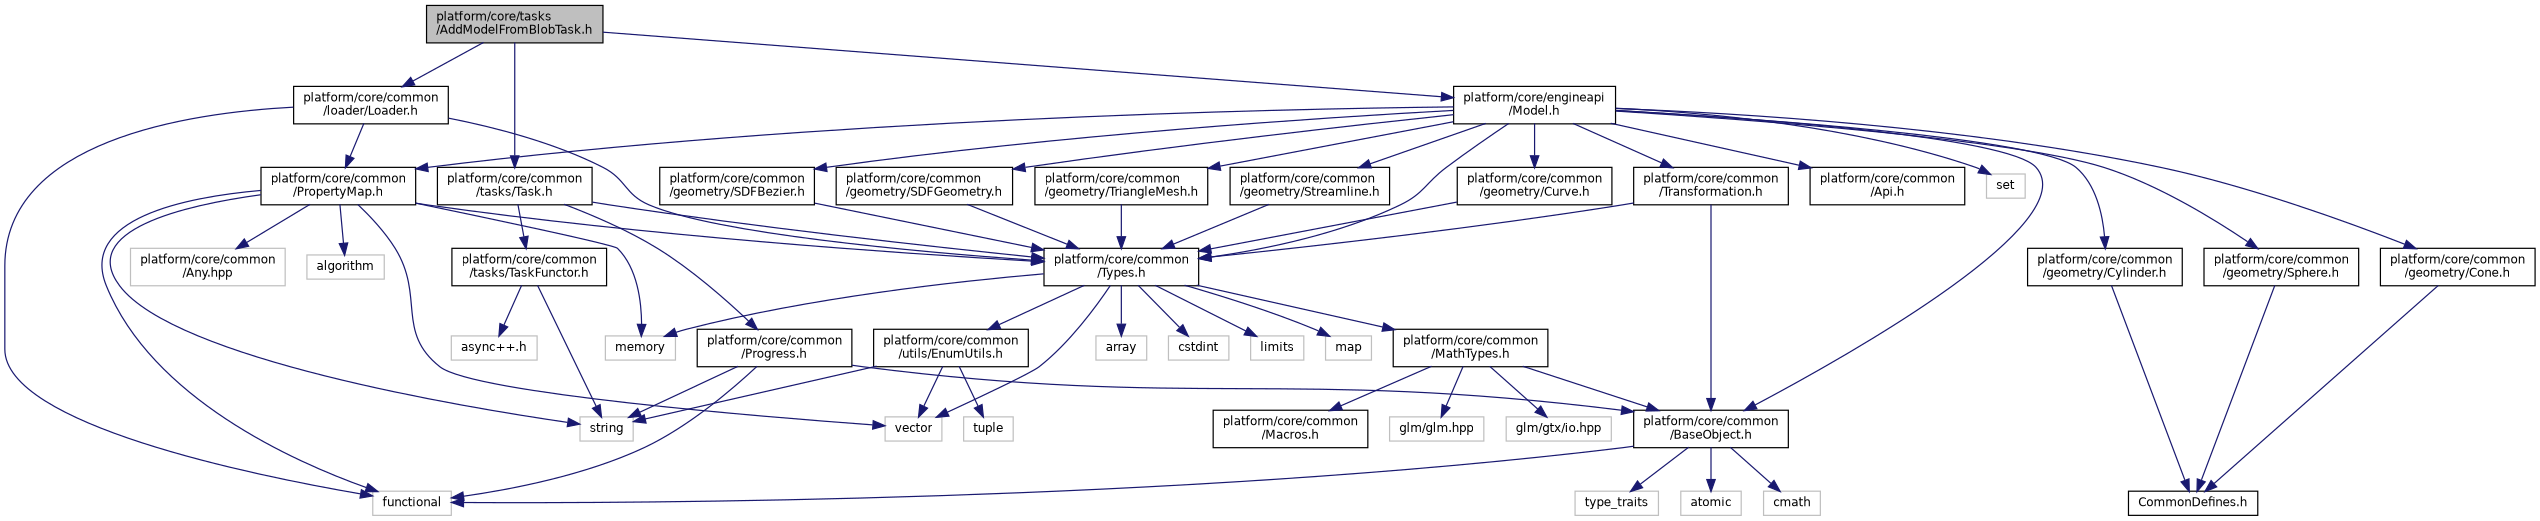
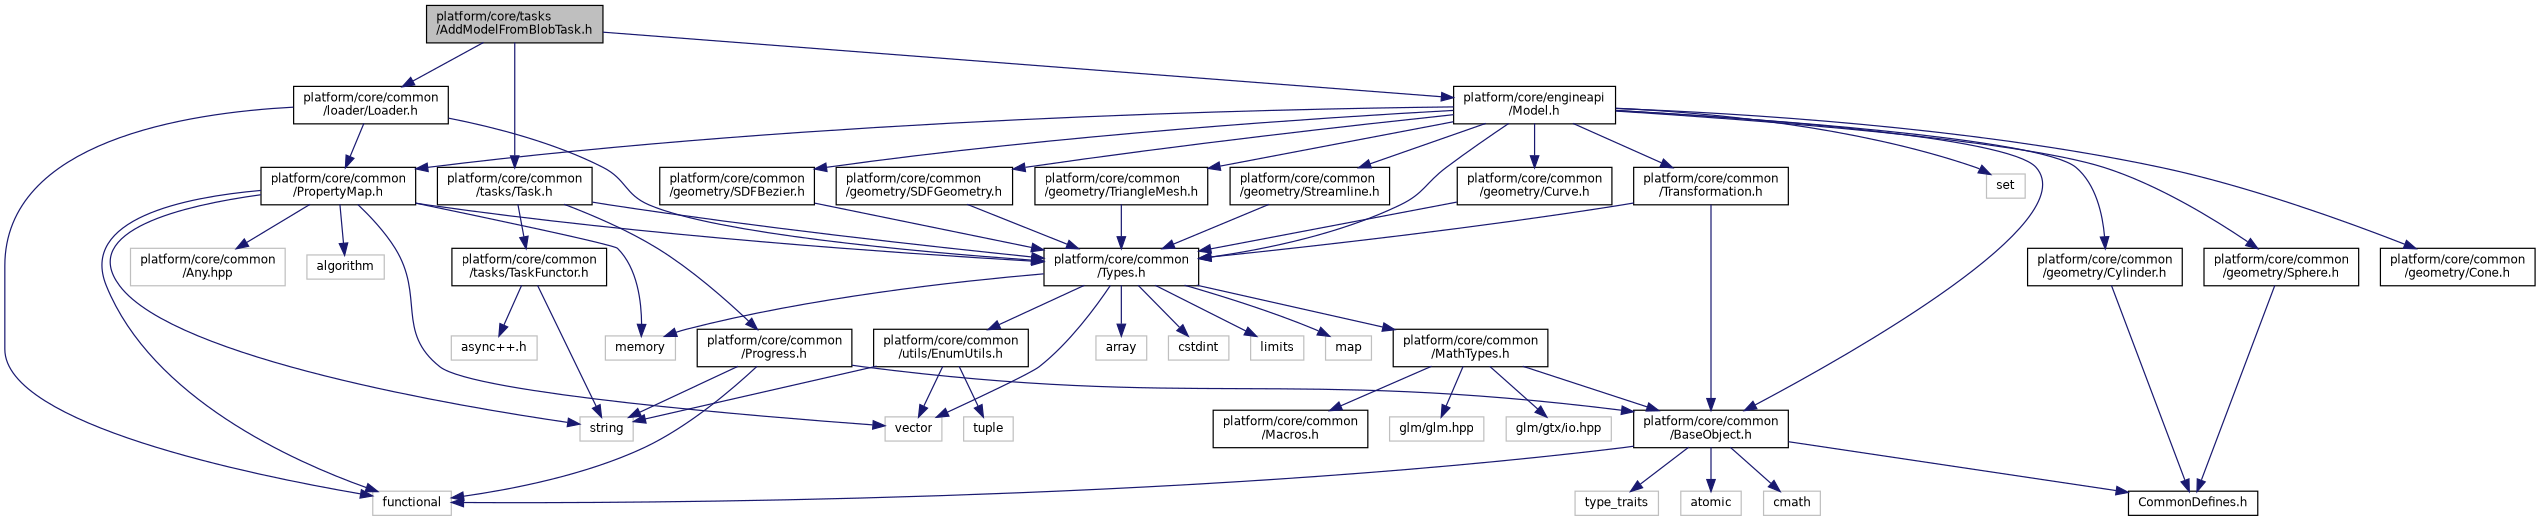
node "platform/core/common /Api.h": removed
edge "platform/core/common /geometry/Cone.h" -> "CommonDefines.h": now "platform/core/common /BaseObject.h" -> "CommonDefines.h"
